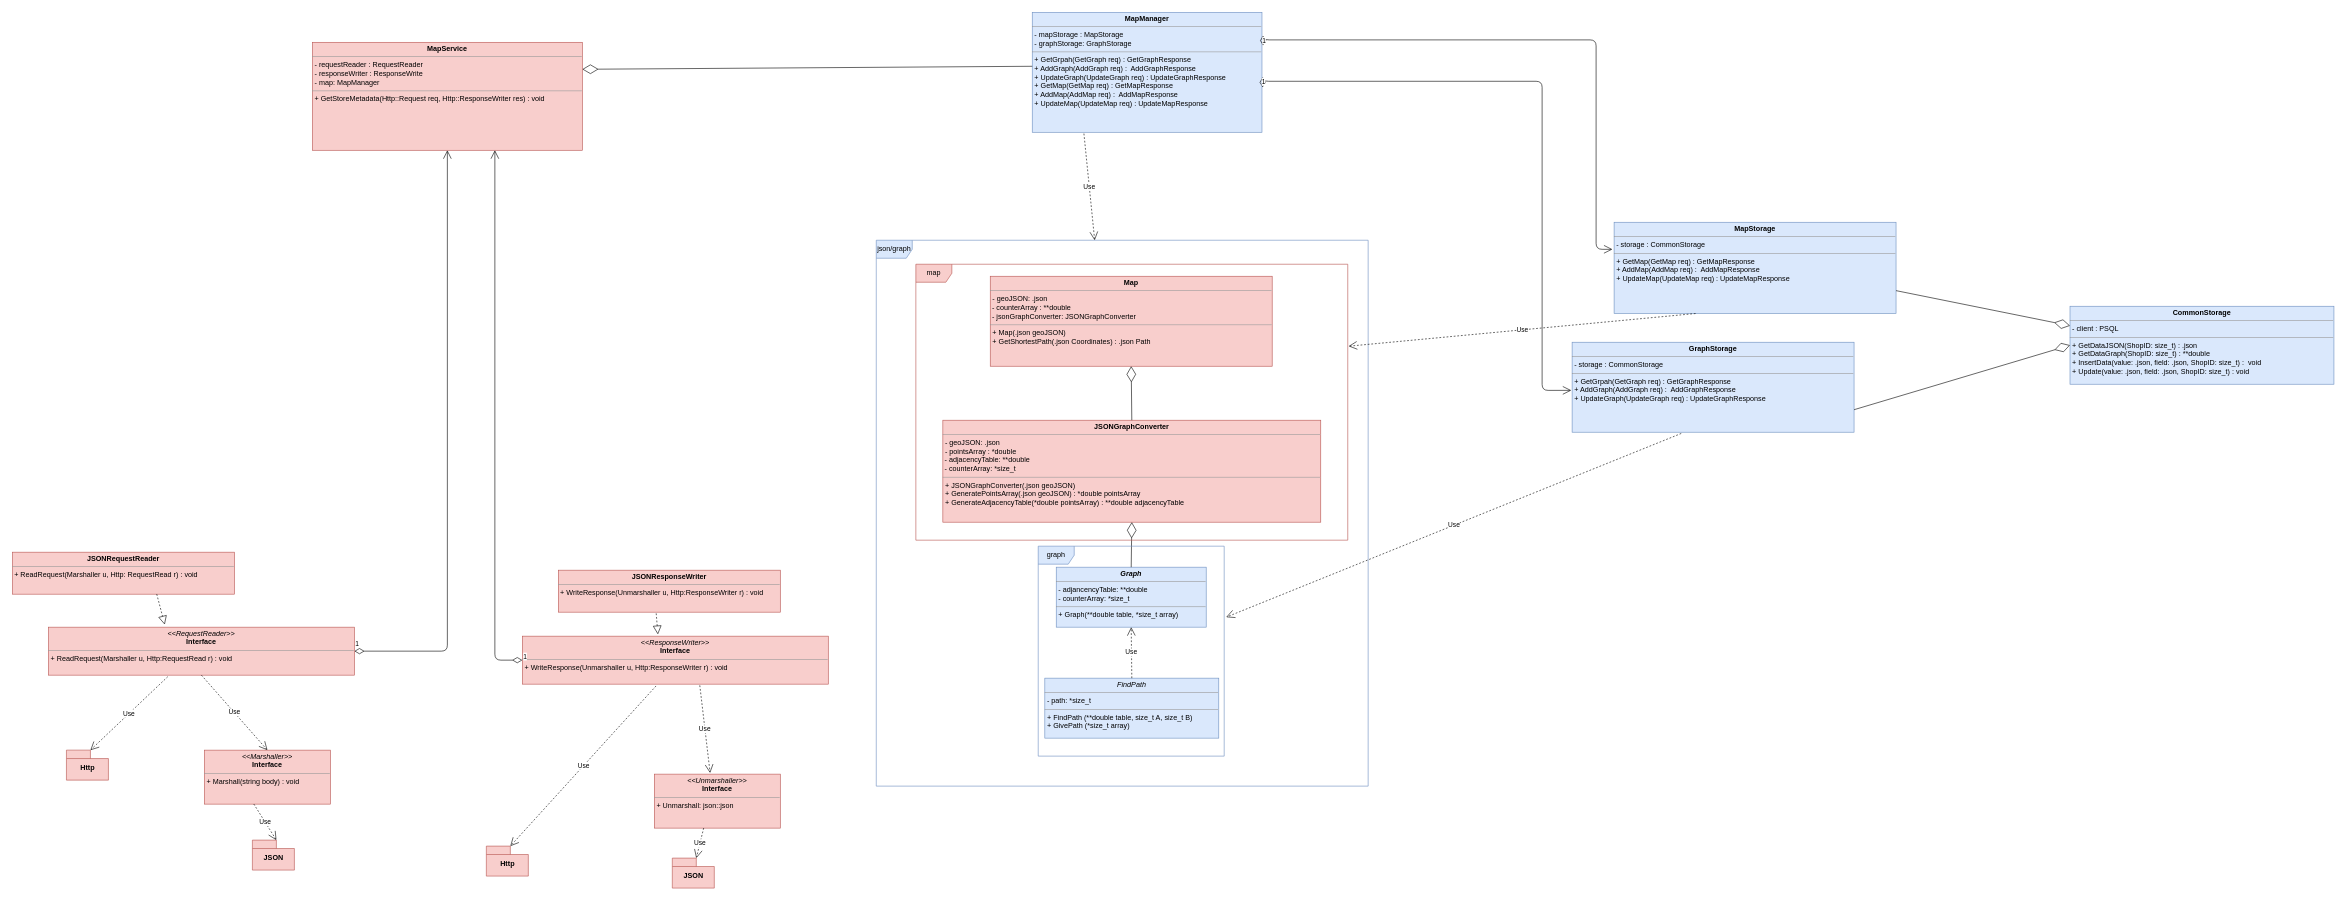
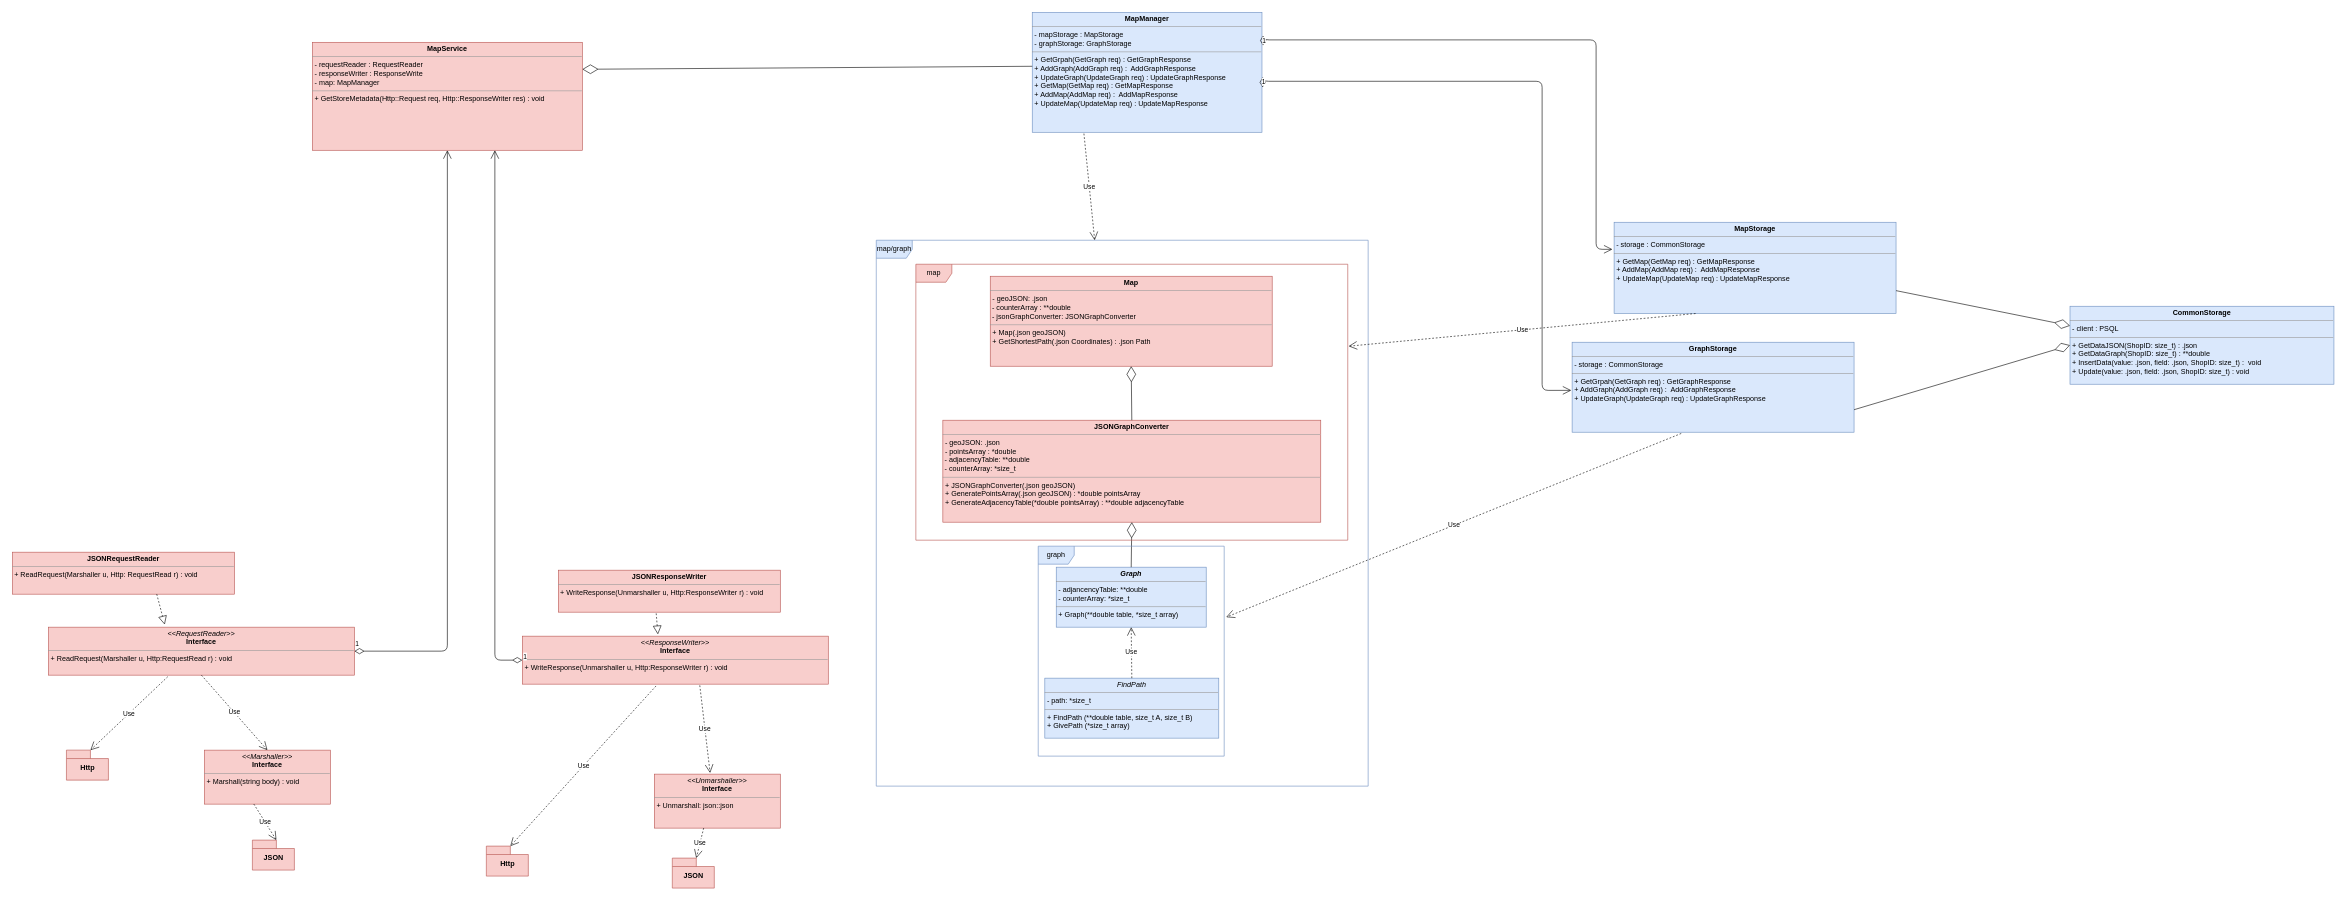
node "json/graph": label "json/graph" -> "map/graph"
